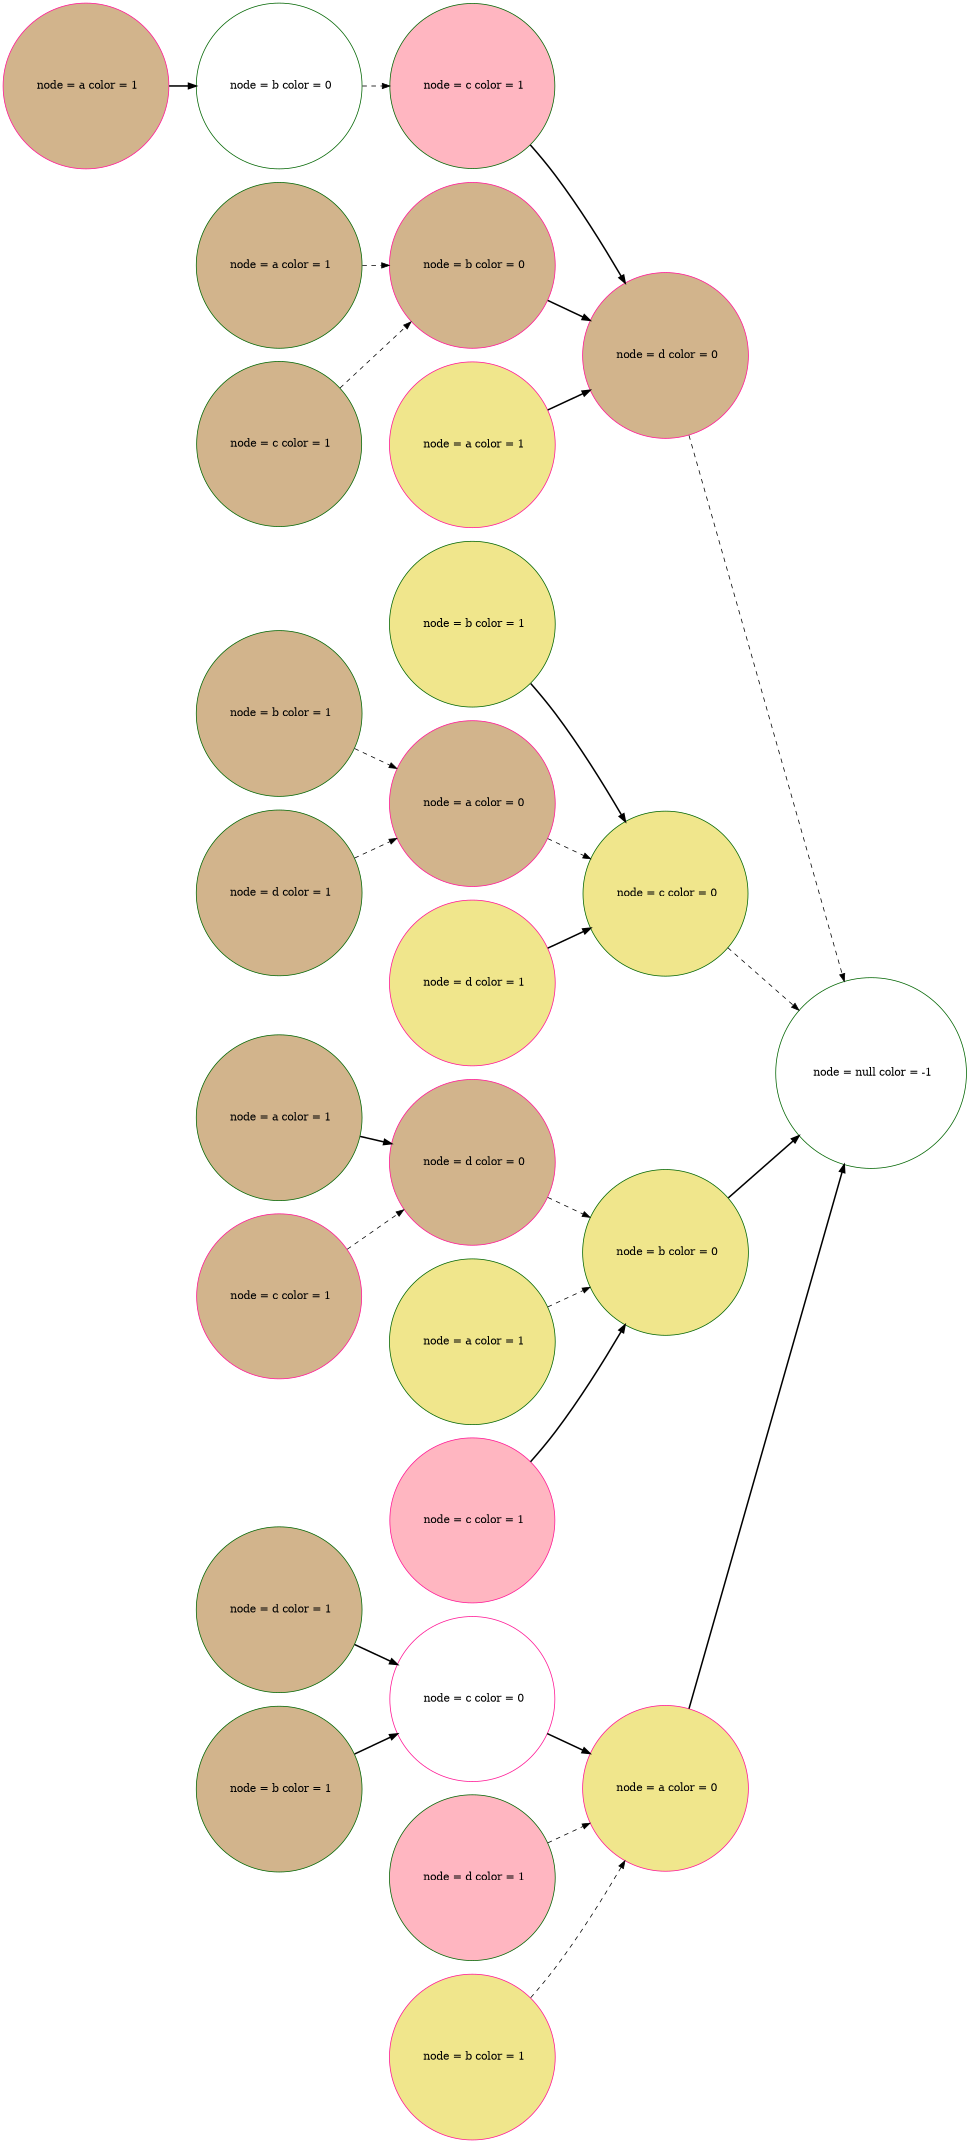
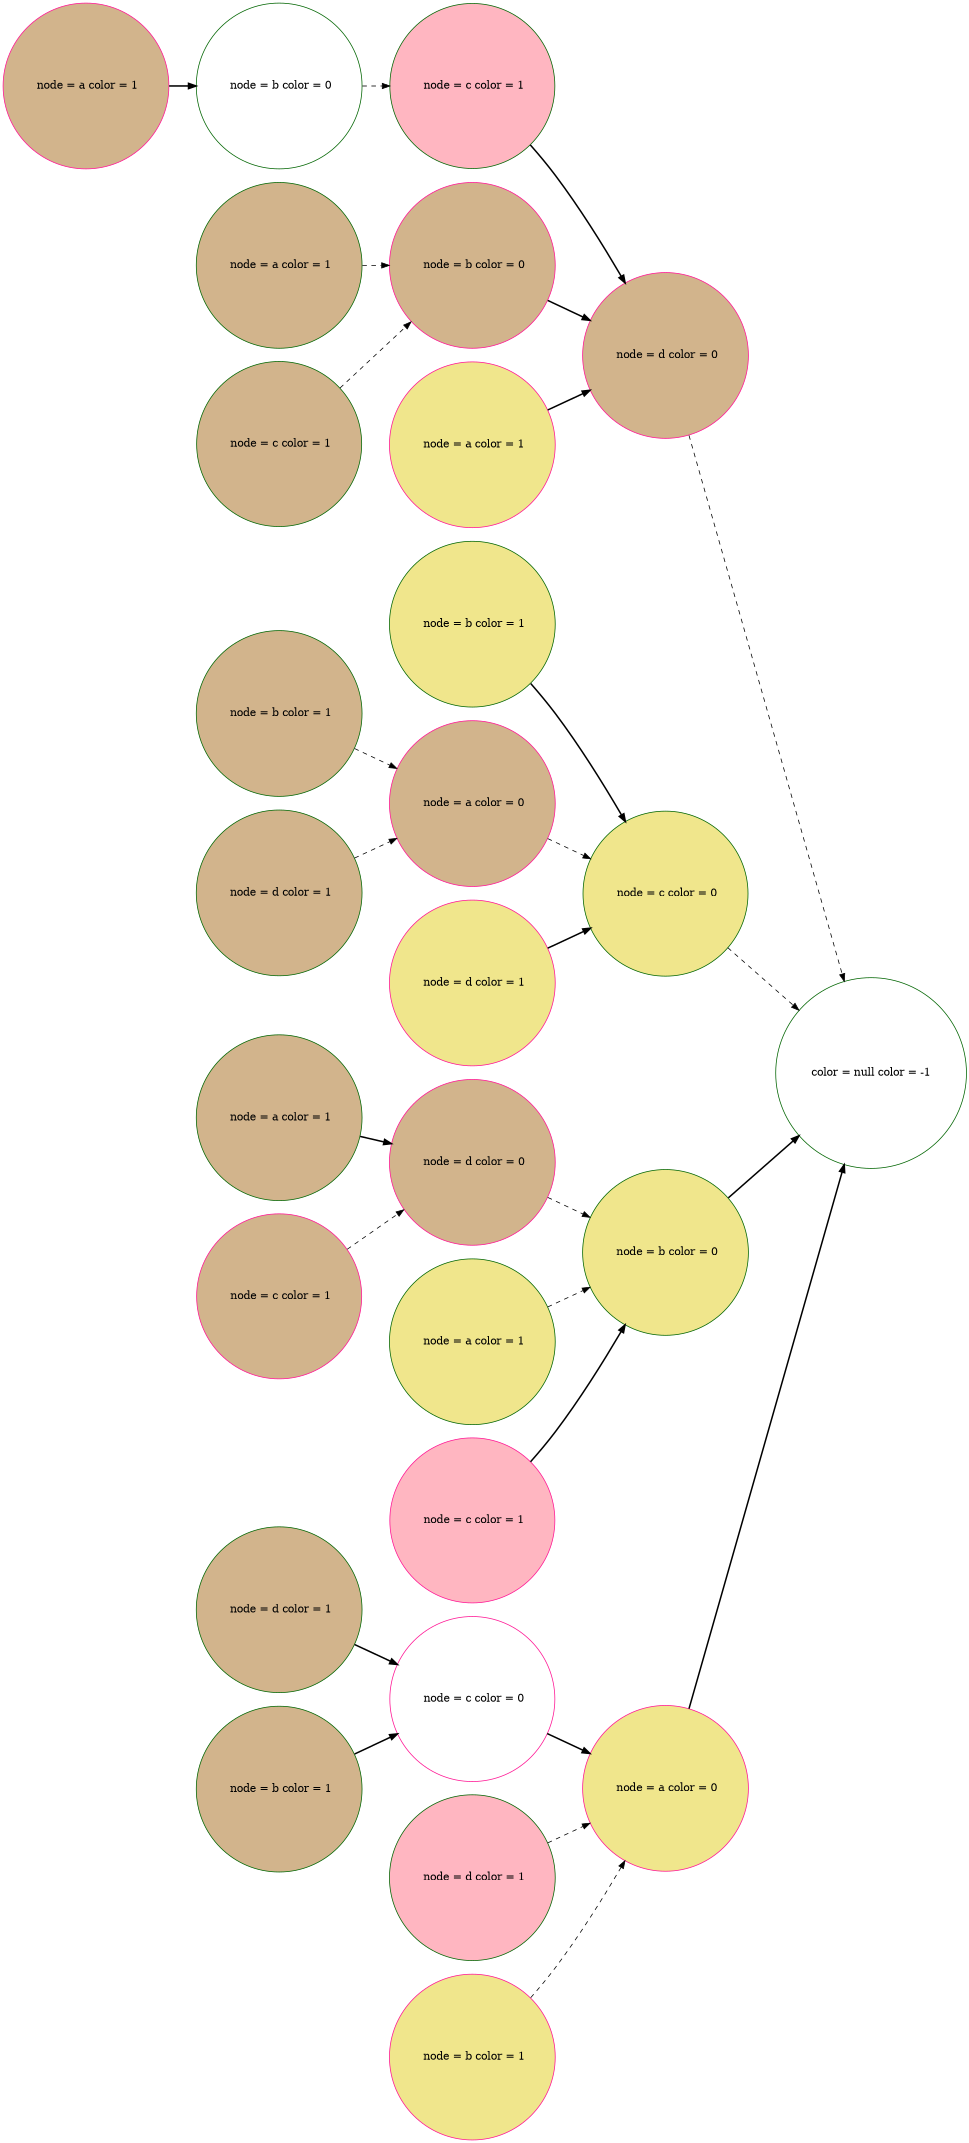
node "node = null color = -1": label "node = null color = -1" -> "color = null color = -1"
